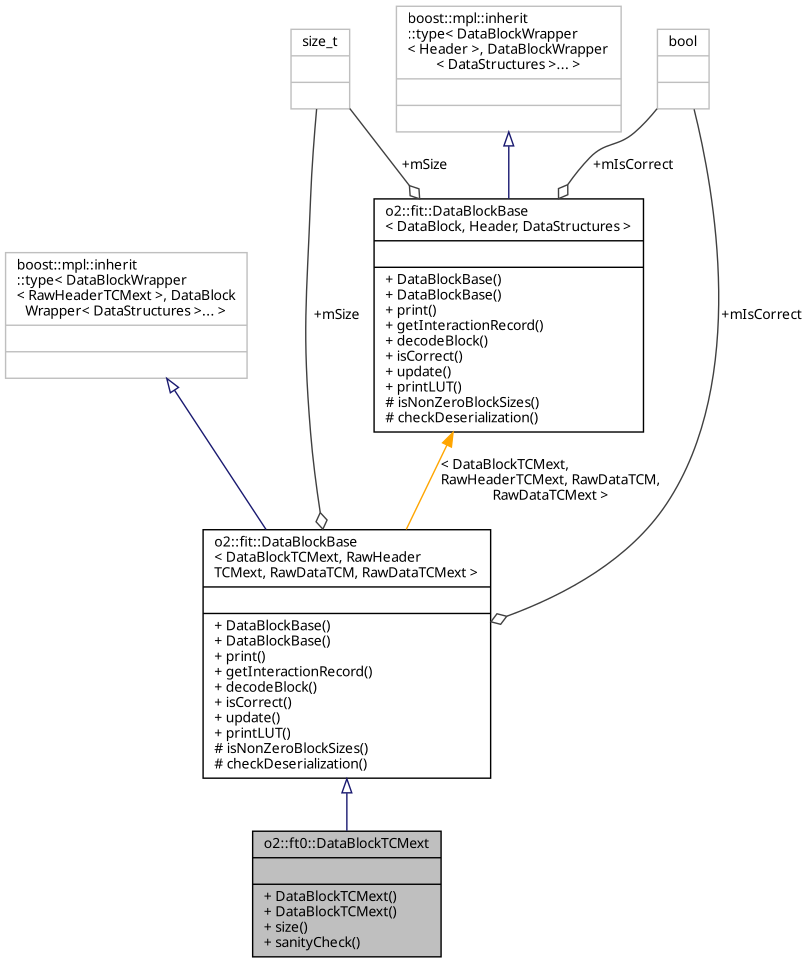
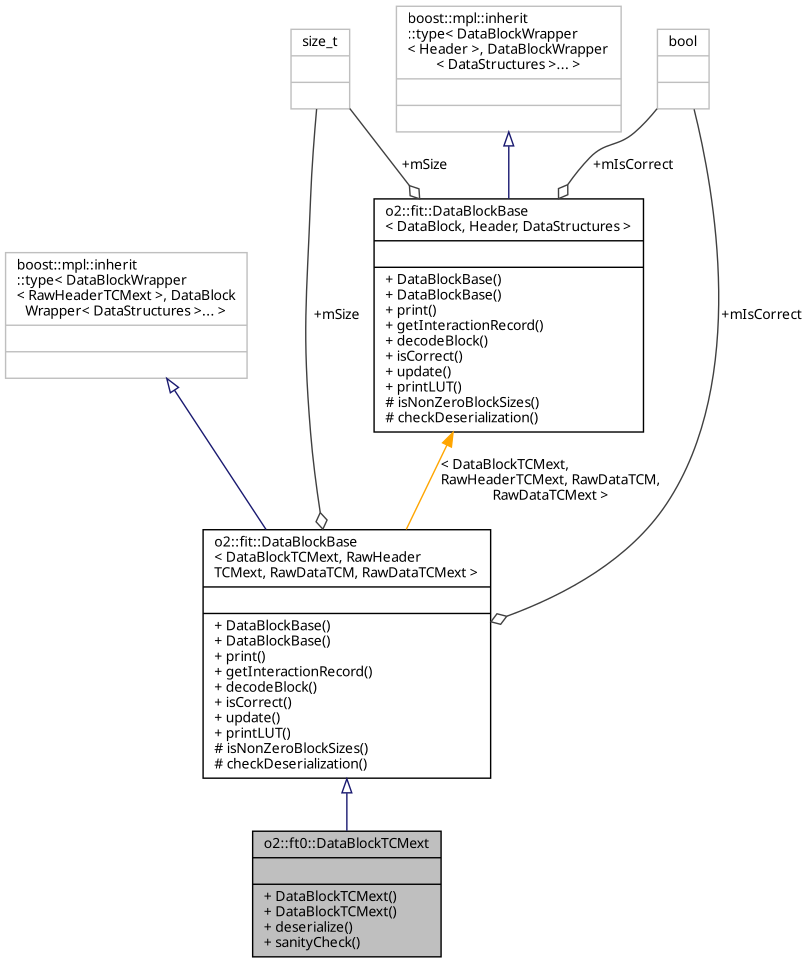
node "o2::ft0::DataBlockTCMext": text "+ size()" -> "+ deserialize()"
